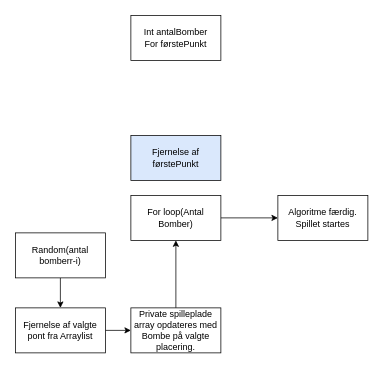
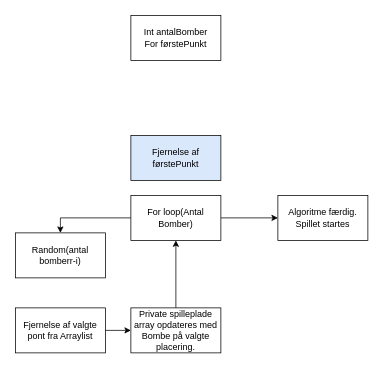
edge "For loop(Antal Bomber)" -> "Random(antal bomberr-i)": added
edge "Random(antal bomberr-i)" -> "Fjernelse af valgte pont fra Arraylist": removed
